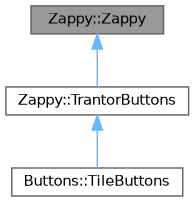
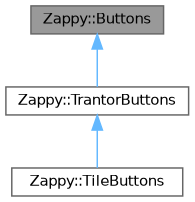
node "Zappy::Zappy": label "Zappy::Zappy" -> "Zappy::Buttons"
node "Buttons::TileButtons": label "Buttons::TileButtons" -> "Zappy::TileButtons"
